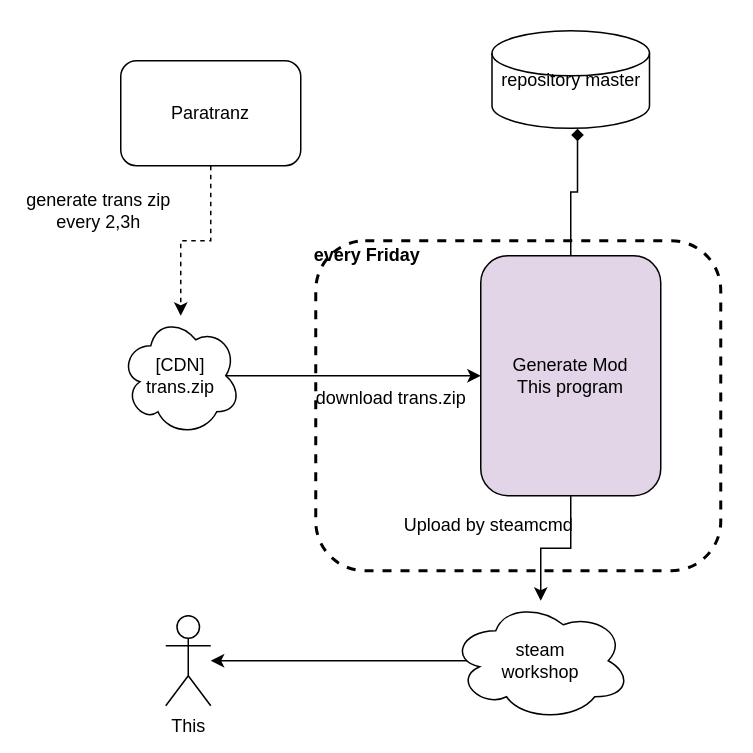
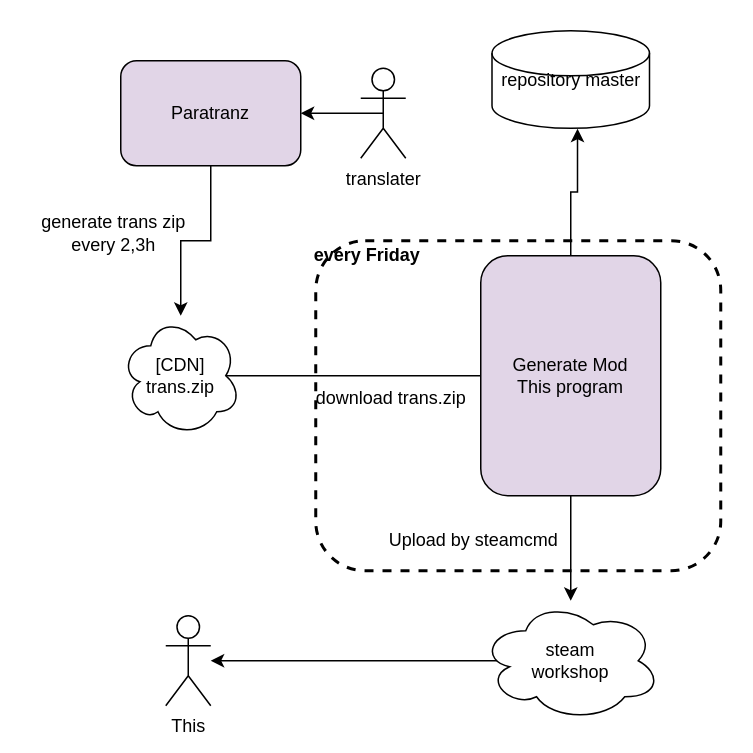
node "Paratranz": fillcolor #ffffff -> #e1d5e7
edge "translater" -> "Paratranz": added
node "translater": added
edge "Generate Mod This program" -> "repository master": arrowhead diamond -> classic
node "generate trans zip every 2,3h": moved (98, 211) -> (113, 233)
edge "Paratranz" -> "[CDN] trans.zip": style dashed -> solid
edge "[CDN] trans.zip" -> "Generate Mod This program": arrowhead classic -> none
node "Upload by steamcmd": moved (488, 526) -> (473, 541)
node "steam workshop": moved (541, 661) -> (571, 661)
